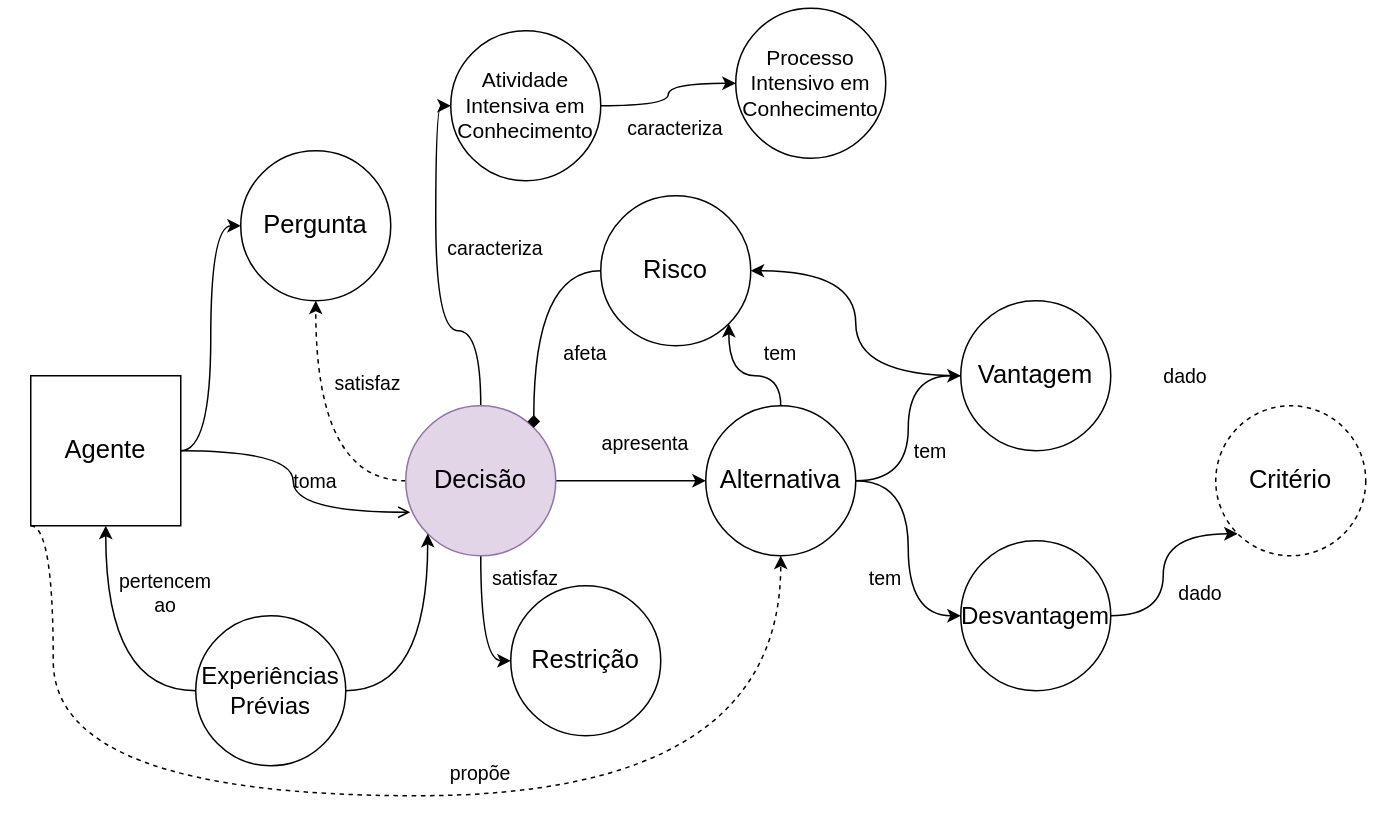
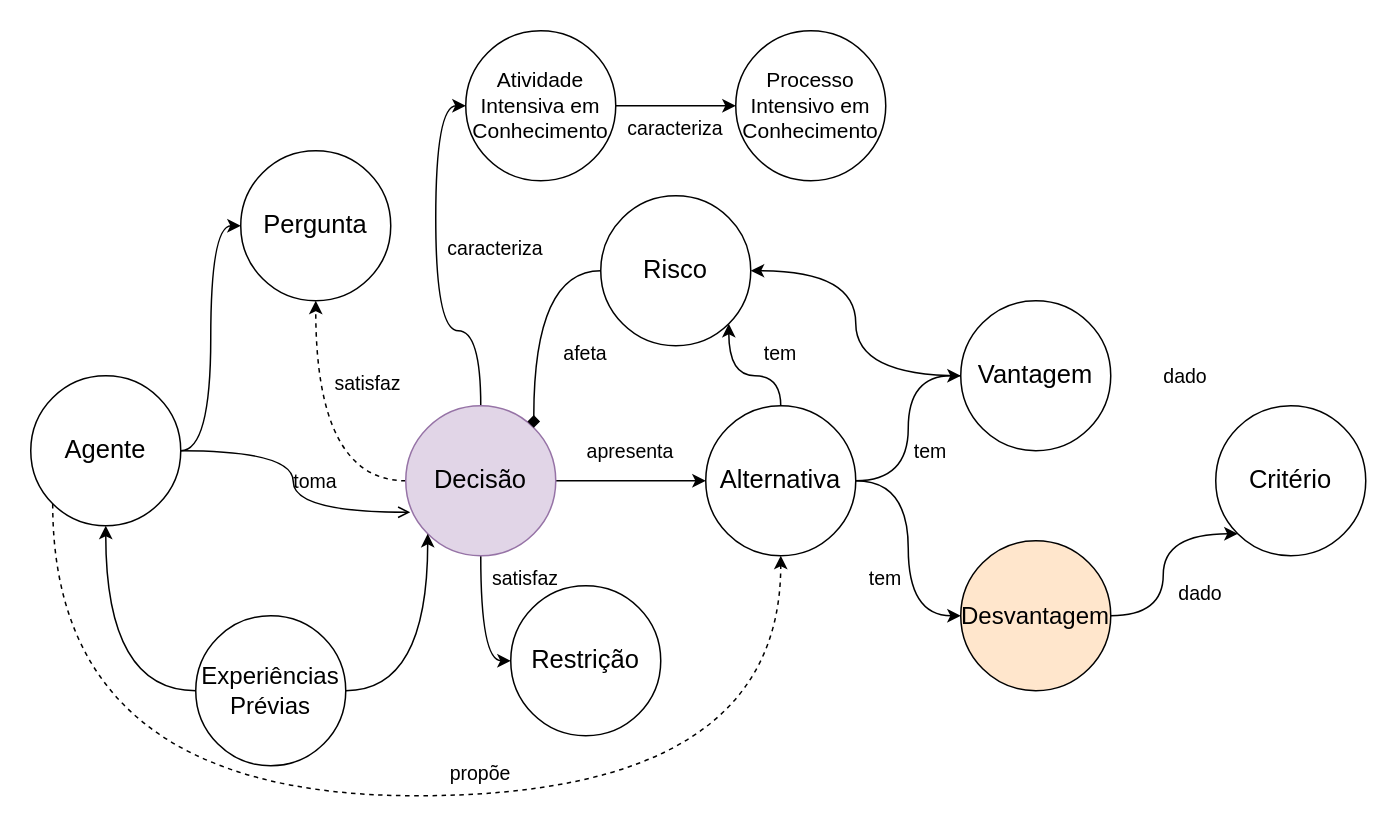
node "Processo Intensivo em Conhecimento": moved (811, 83) -> (811, 106)
node "Atividade Intensiva em Conhecimento": moved (526, 106) -> (541, 106)
node "apresenta": moved (646, 443) -> (631, 451)
node "Agente": shape rectangle -> ellipse
node "Critério": style dashed -> solid
node "pertencem ao": removed
node "Desvantagem": fillcolor #ffffff -> #ffe6cc
